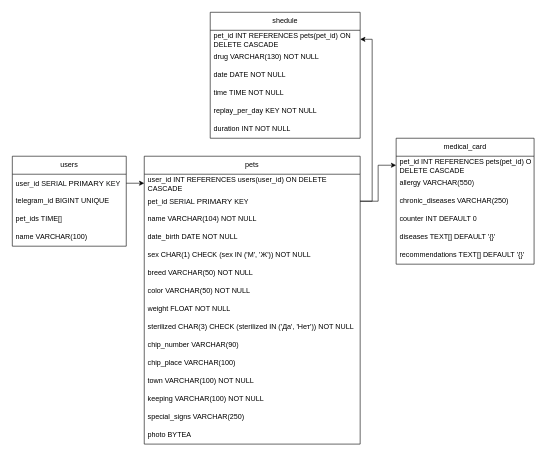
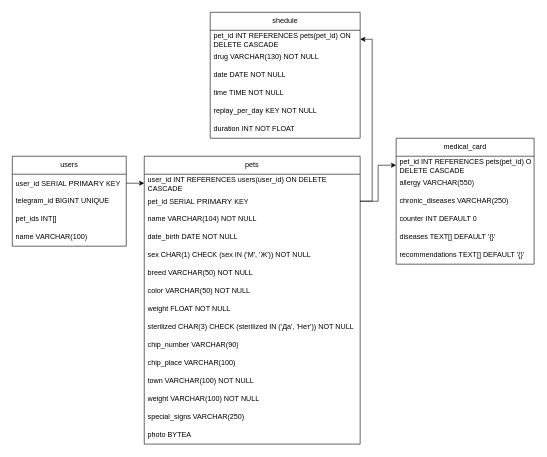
node "duration INT NOT NULL": label "duration INT NOT NULL" -> "duration INT NOT FLOAT"
node "pet_ids TIME[]": label "pet_ids TIME[]" -> "pet_ids INT[]"
node "keeping VARCHAR(100) NOT NULL": label "keeping VARCHAR(100) NOT NULL" -> "weight VARCHAR(100) NOT NULL"
